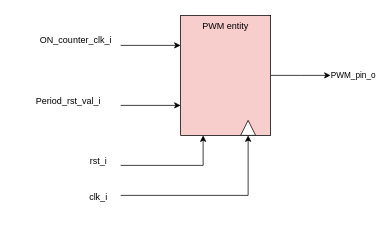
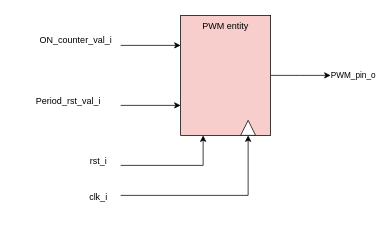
node "ON_counter_clk_i": label "ON_counter_clk_i" -> "ON_counter_val_i"
